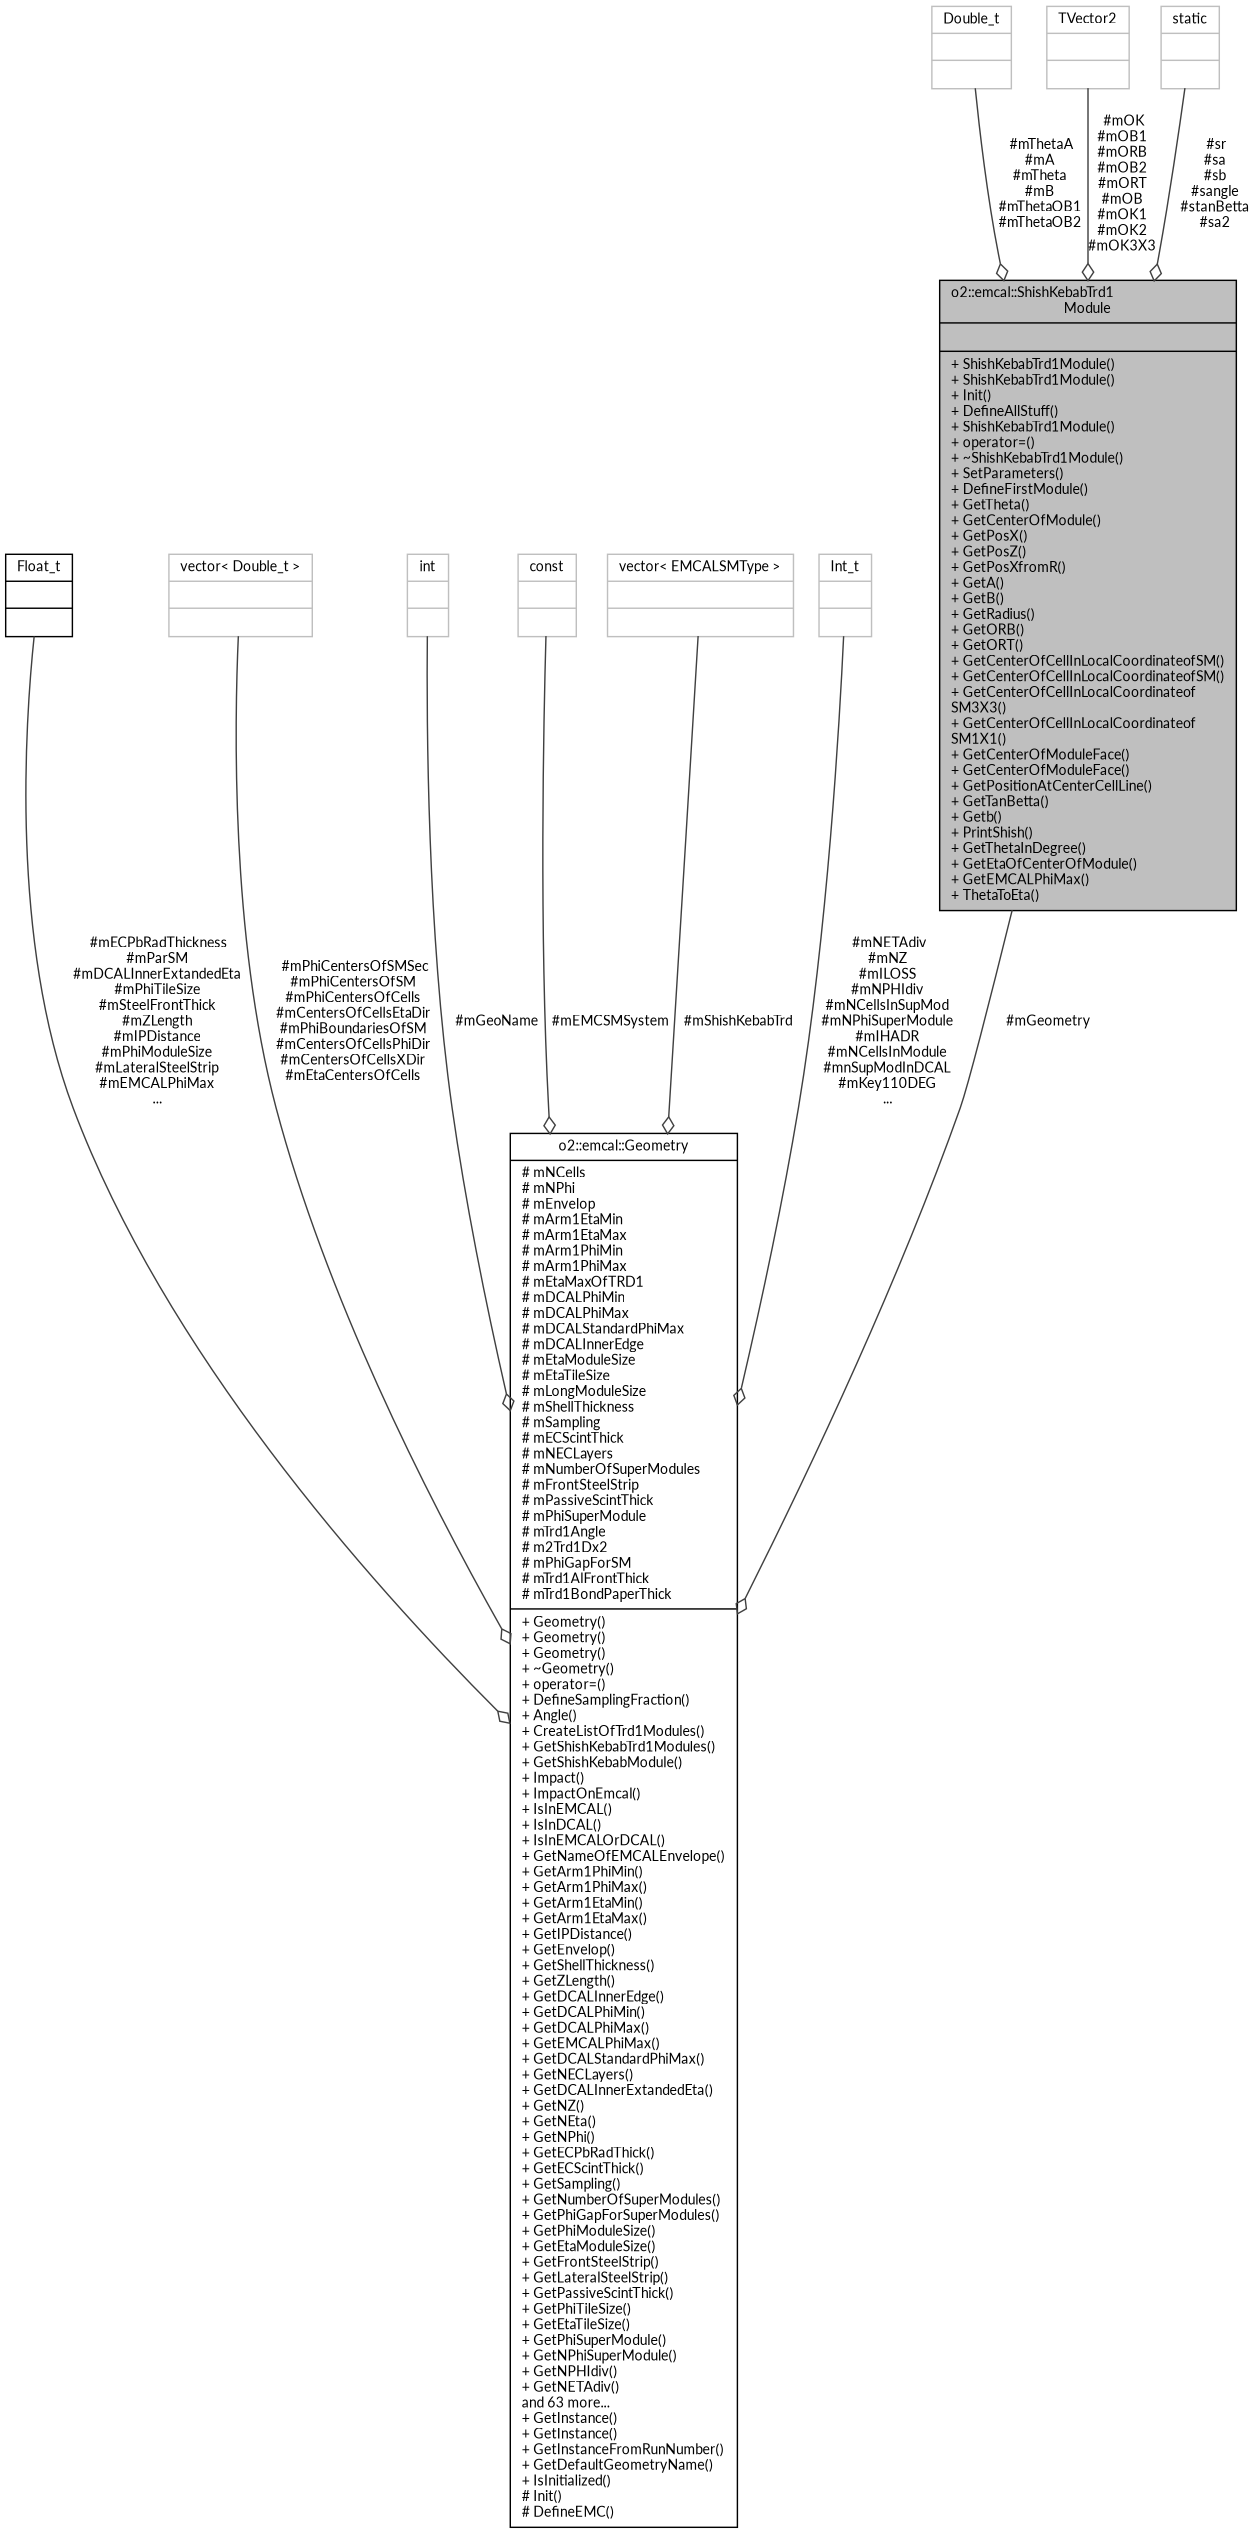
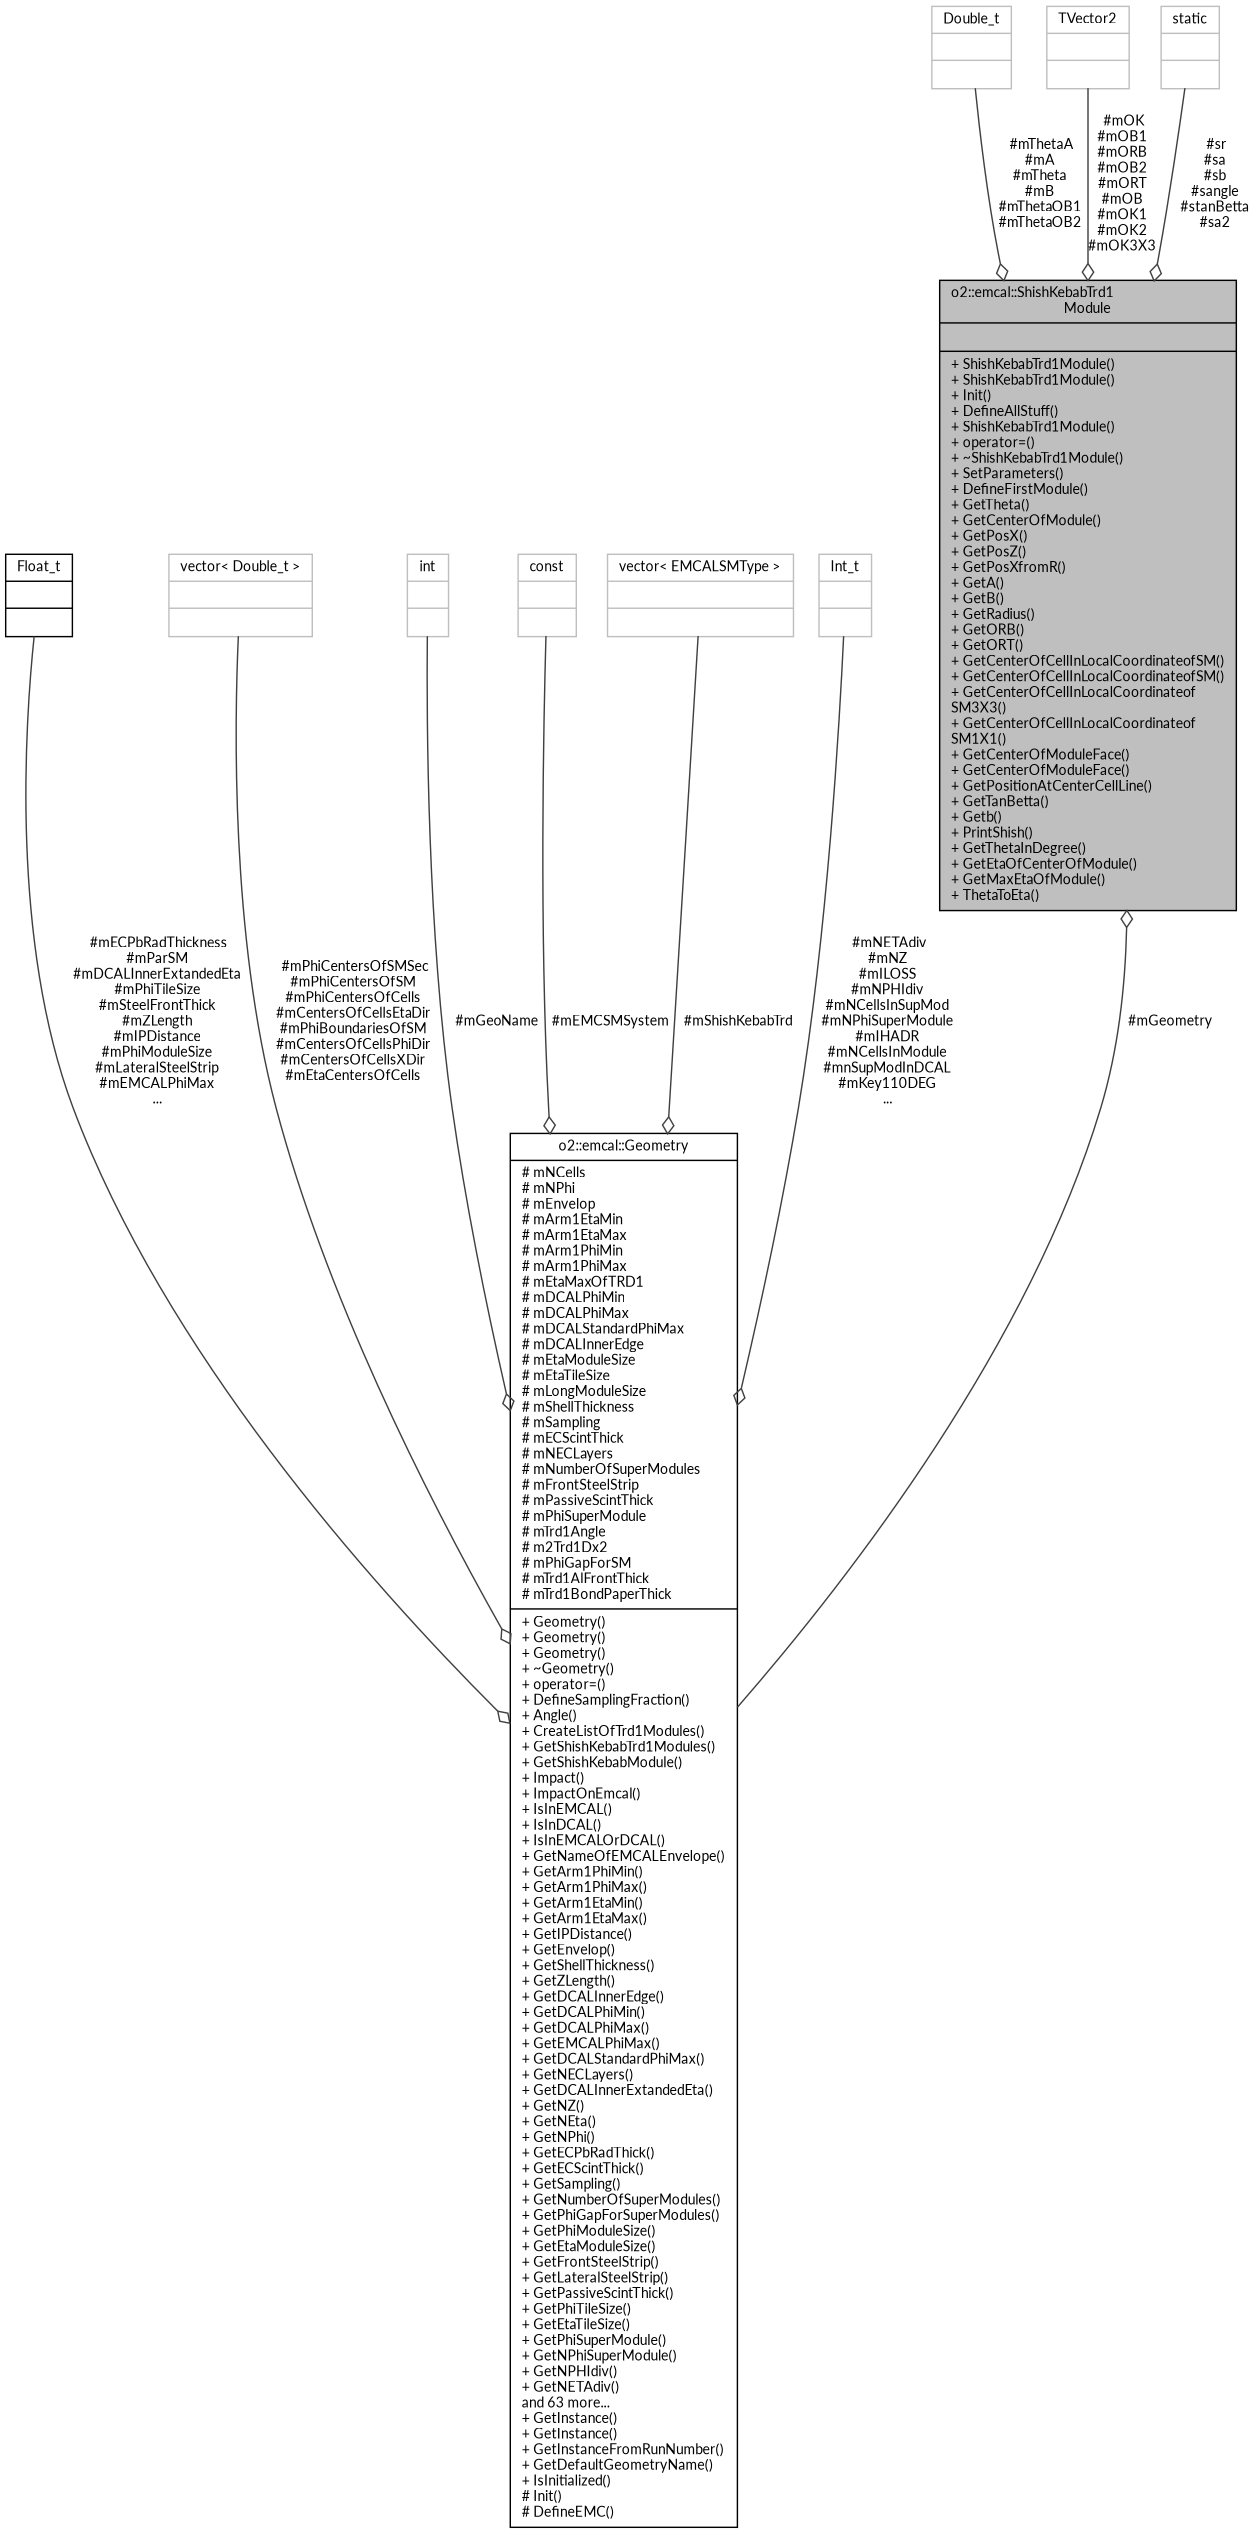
node "o2::emcal::ShishKebabTrd1": text "+ GetEMCALPhiMax()" -> "+ GetMaxEtaOfModule()"
edge "o2::emcal::ShishKebabTrd1" -> "o2::emcal::Geometry": reversed
